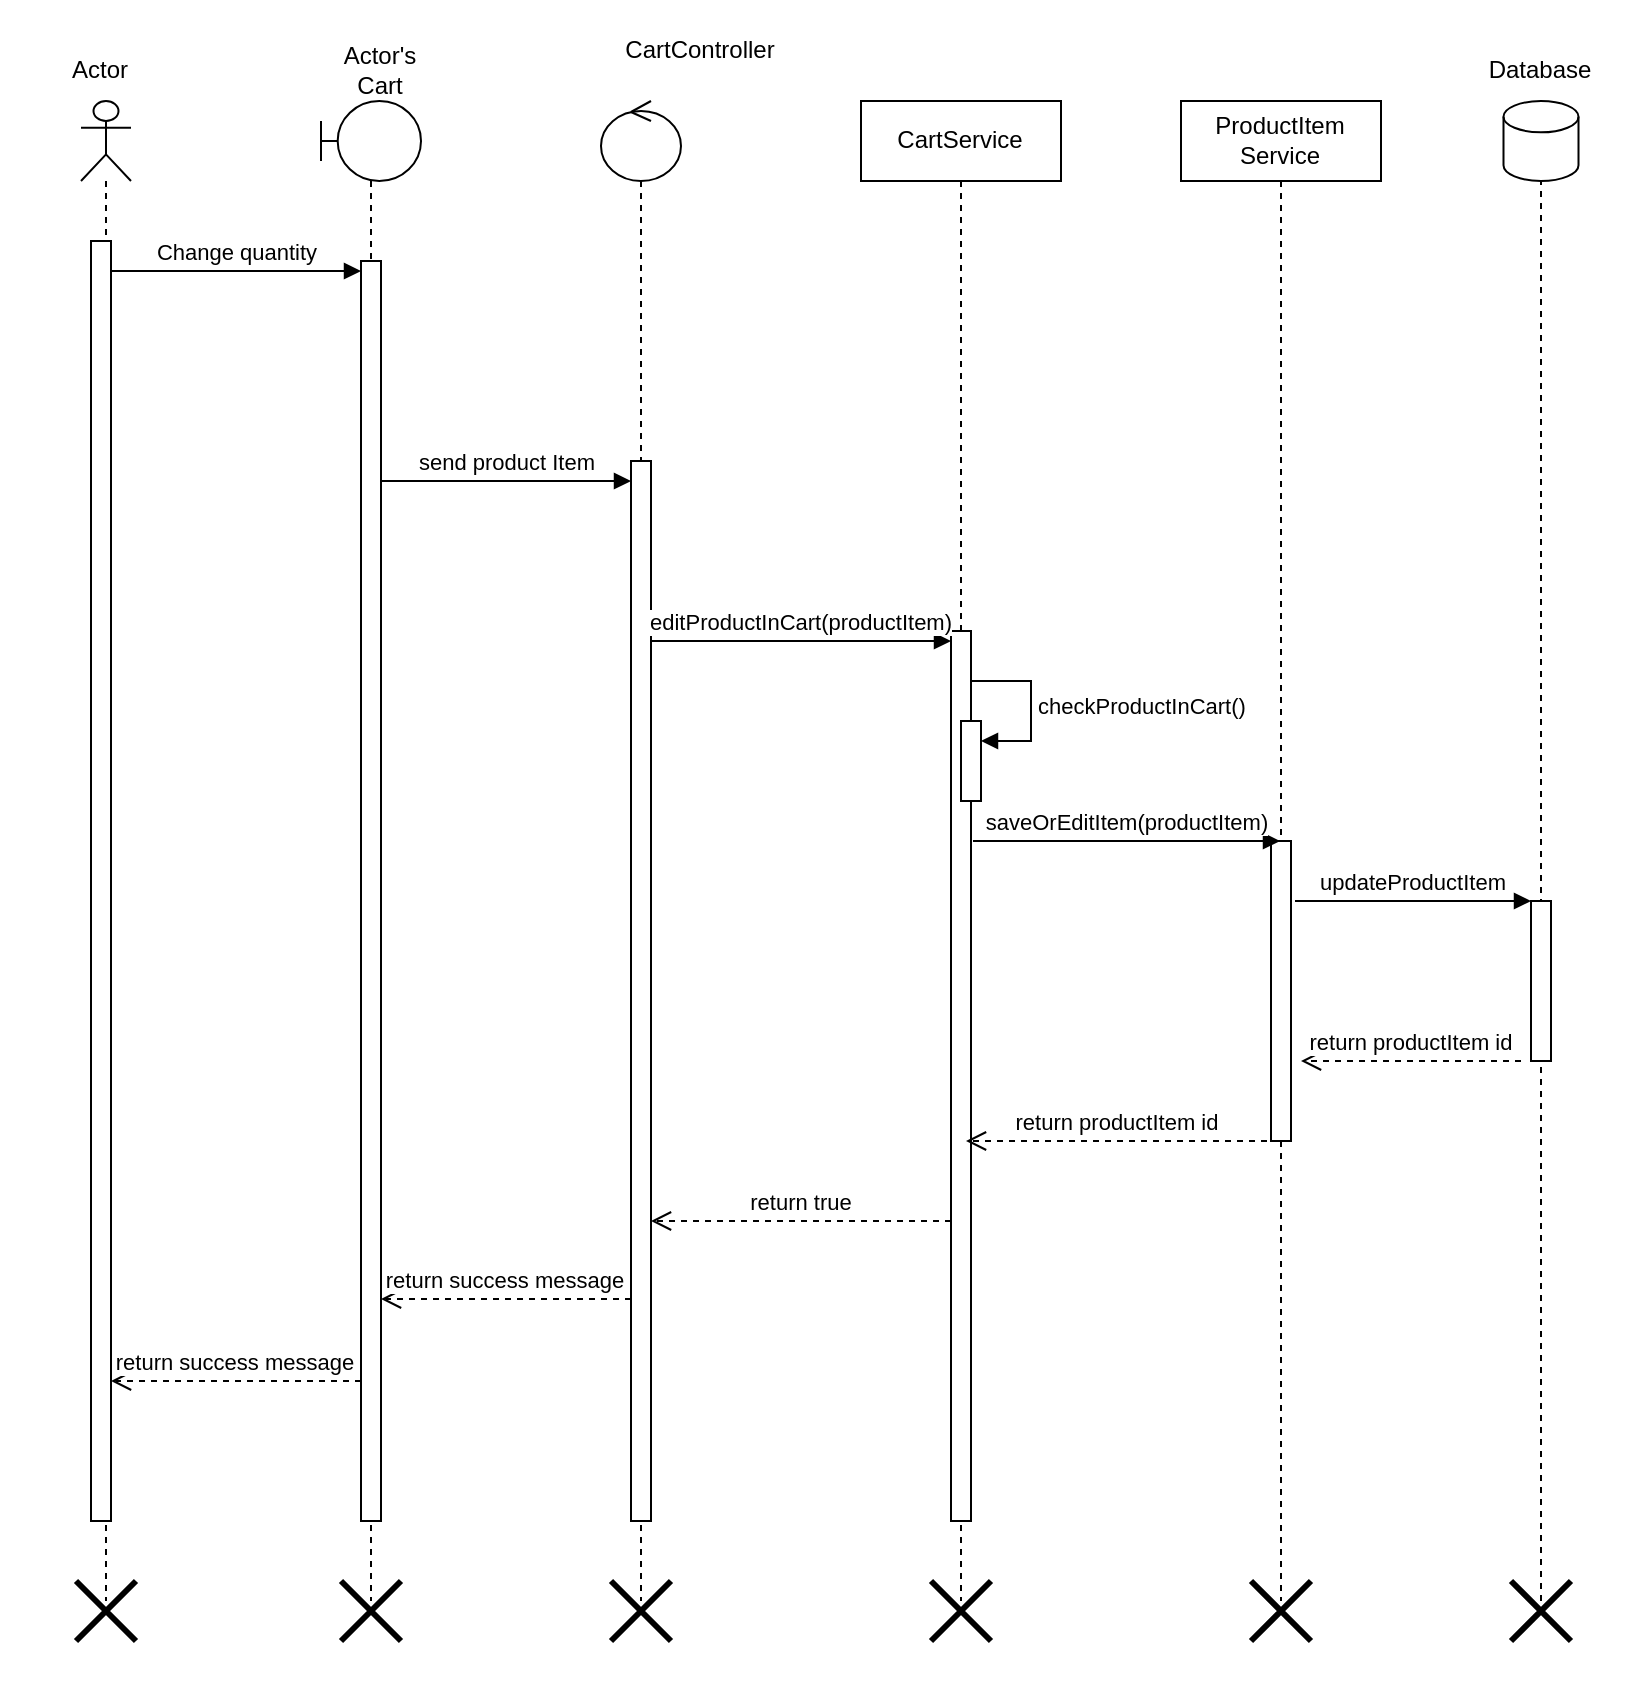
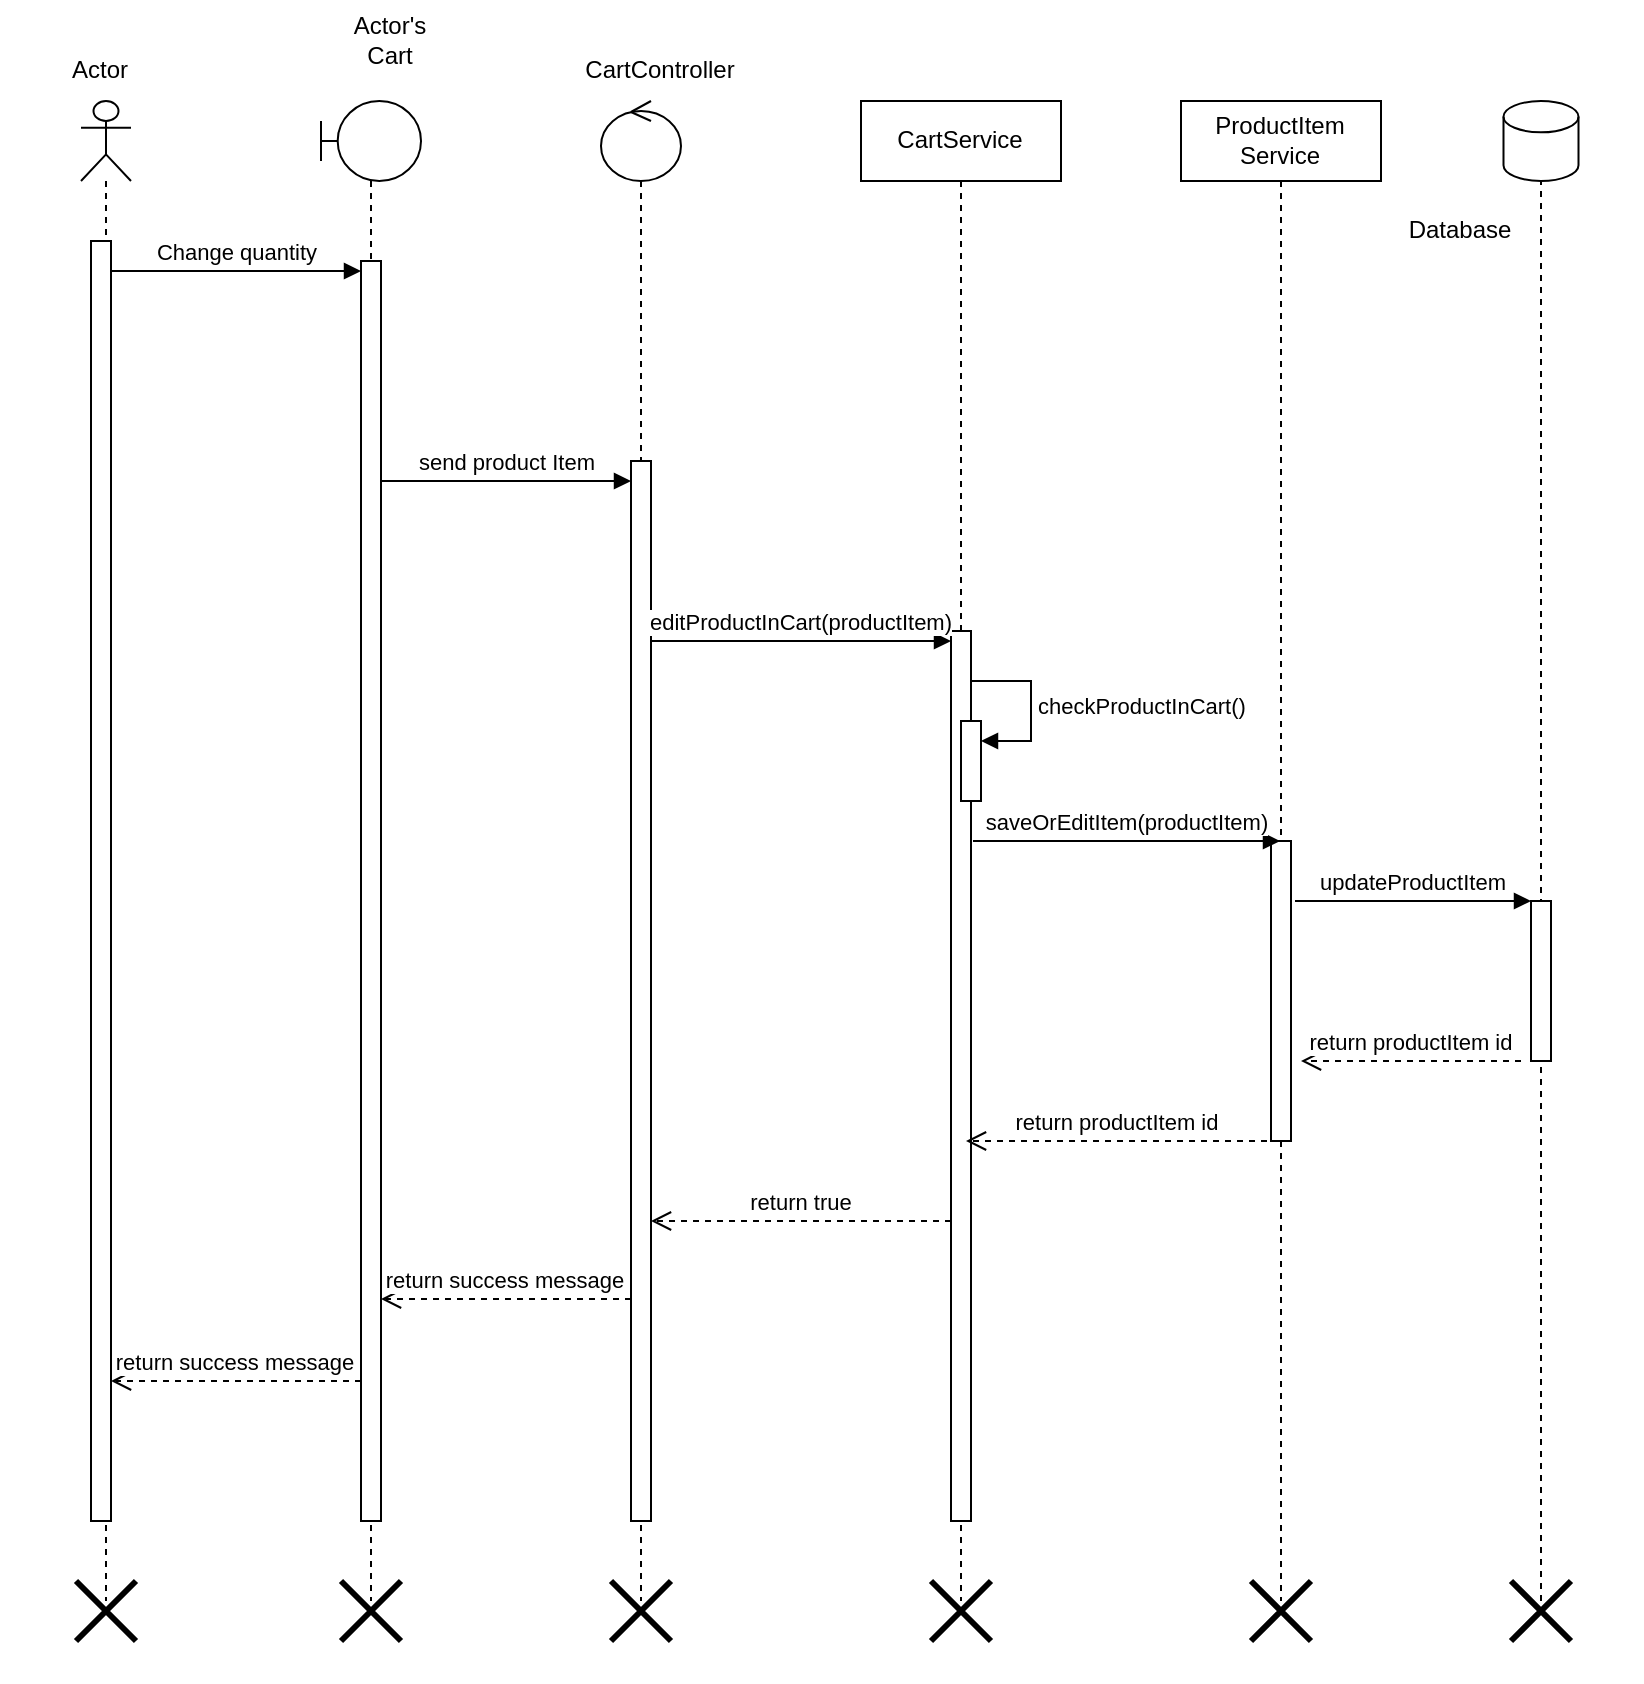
node "CartController": moved (701, 51) -> (661, 71)
node "Actor's Cart": moved (381, 71) -> (391, 41)
node "Database": moved (1541, 71) -> (1461, 231)
